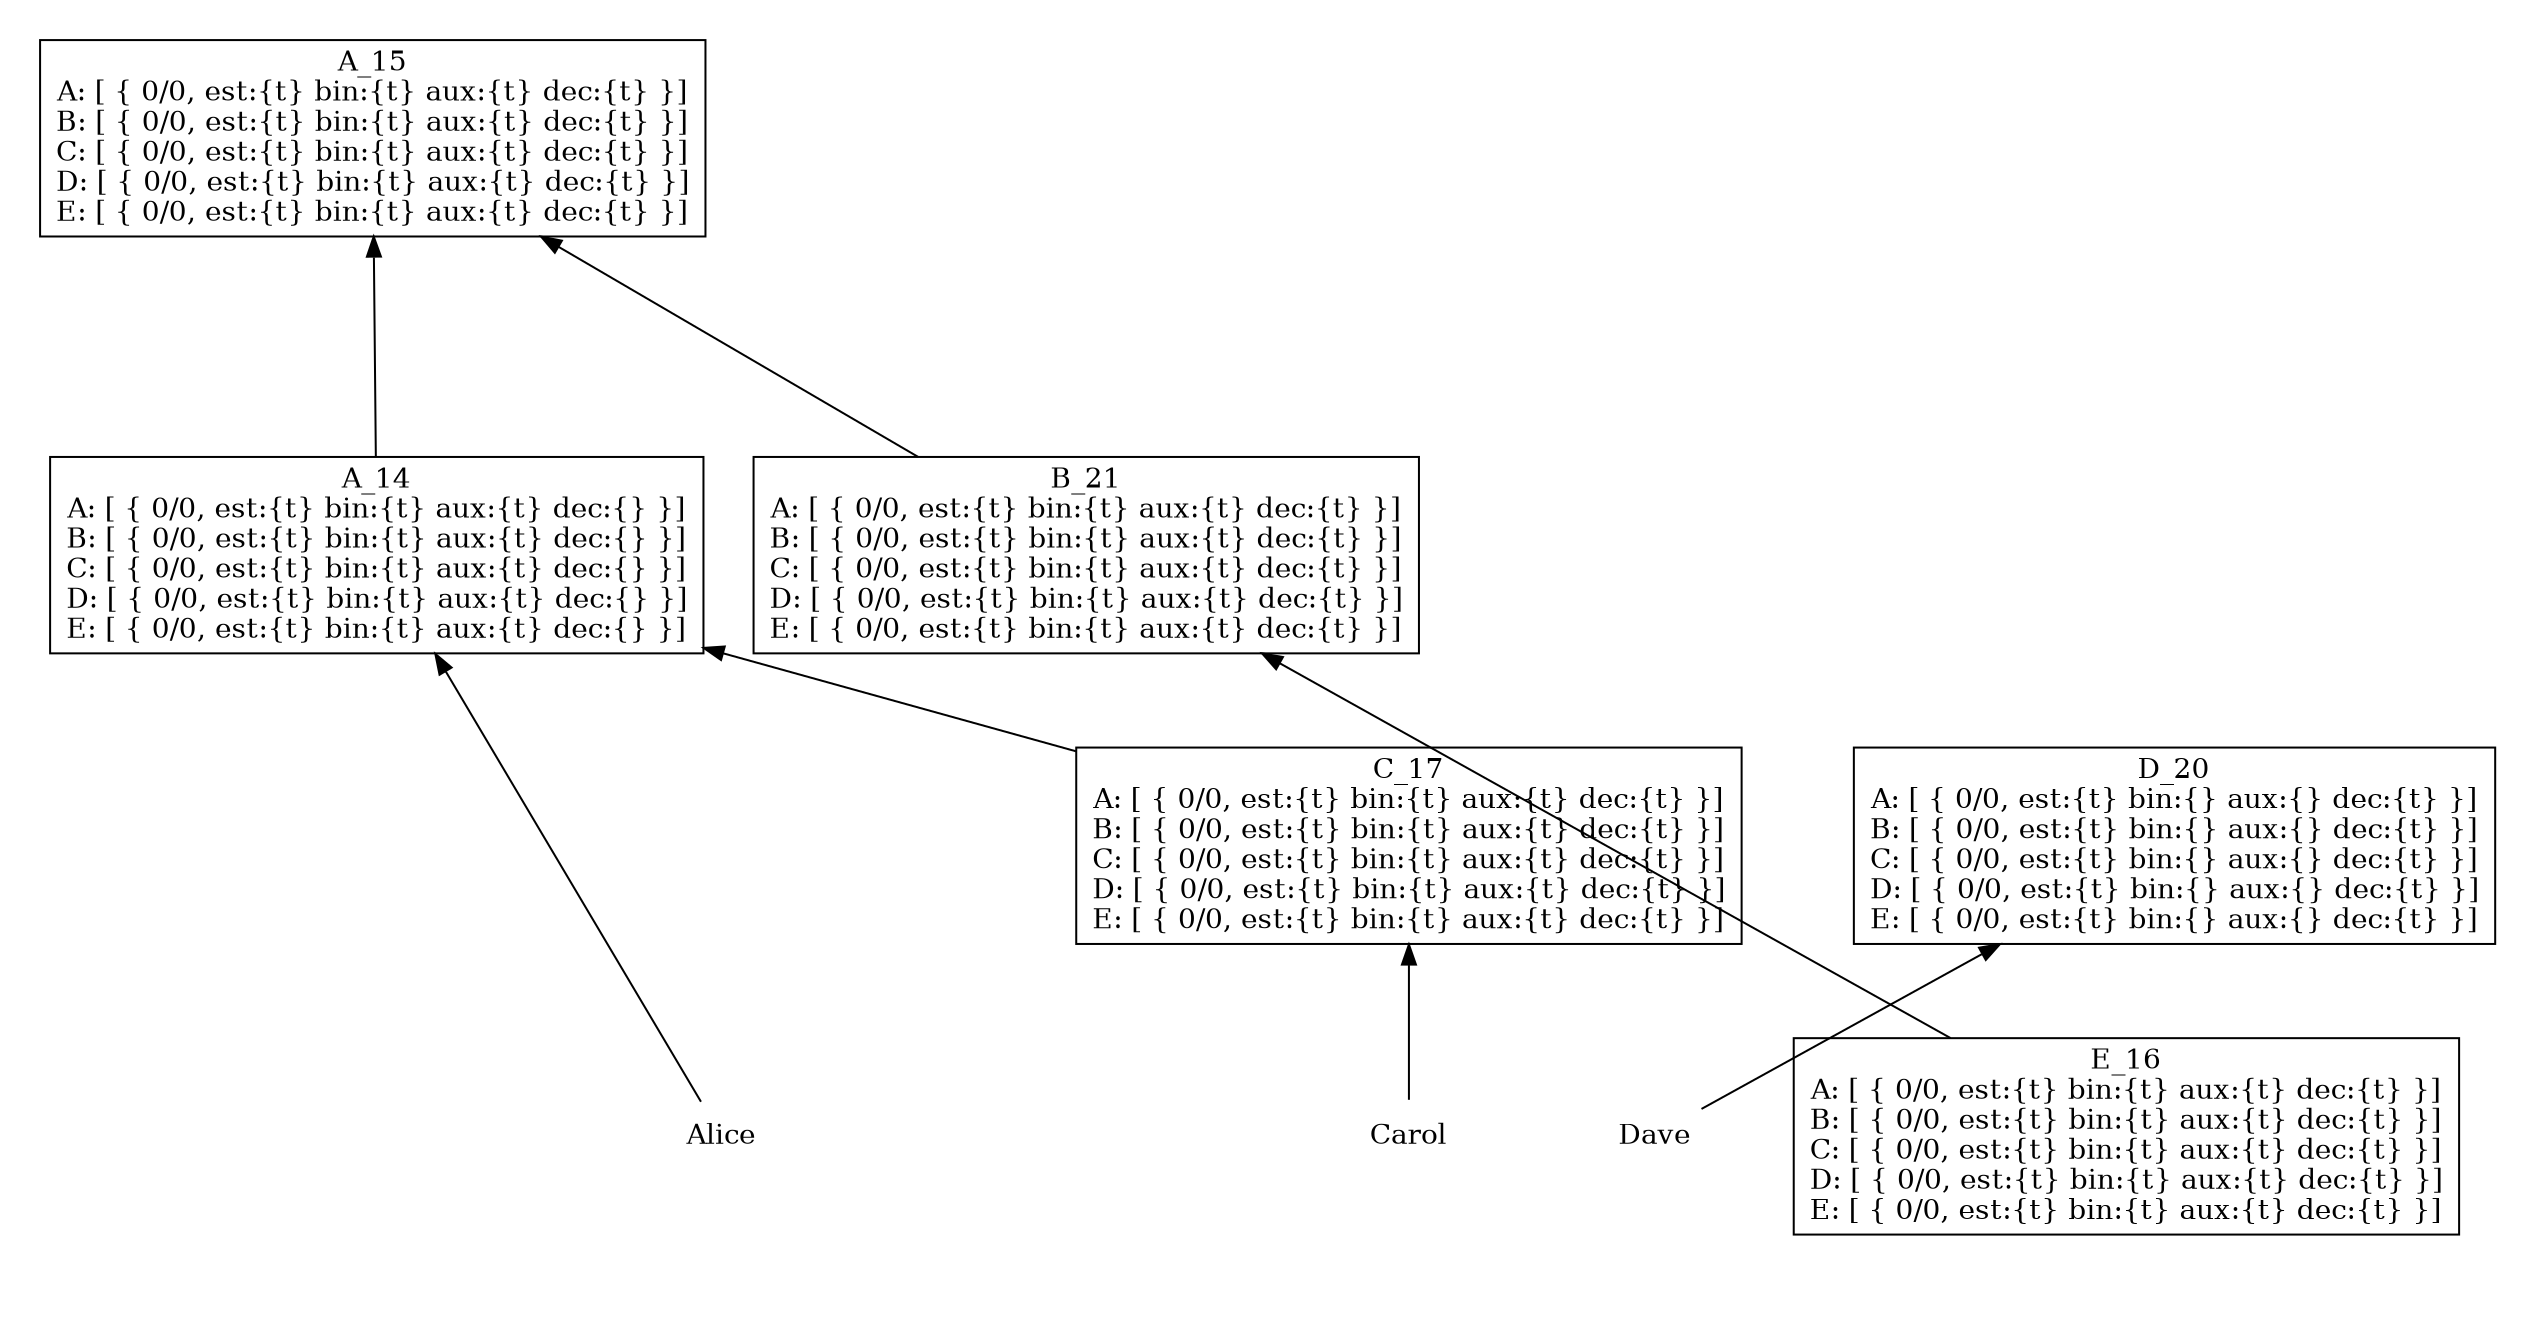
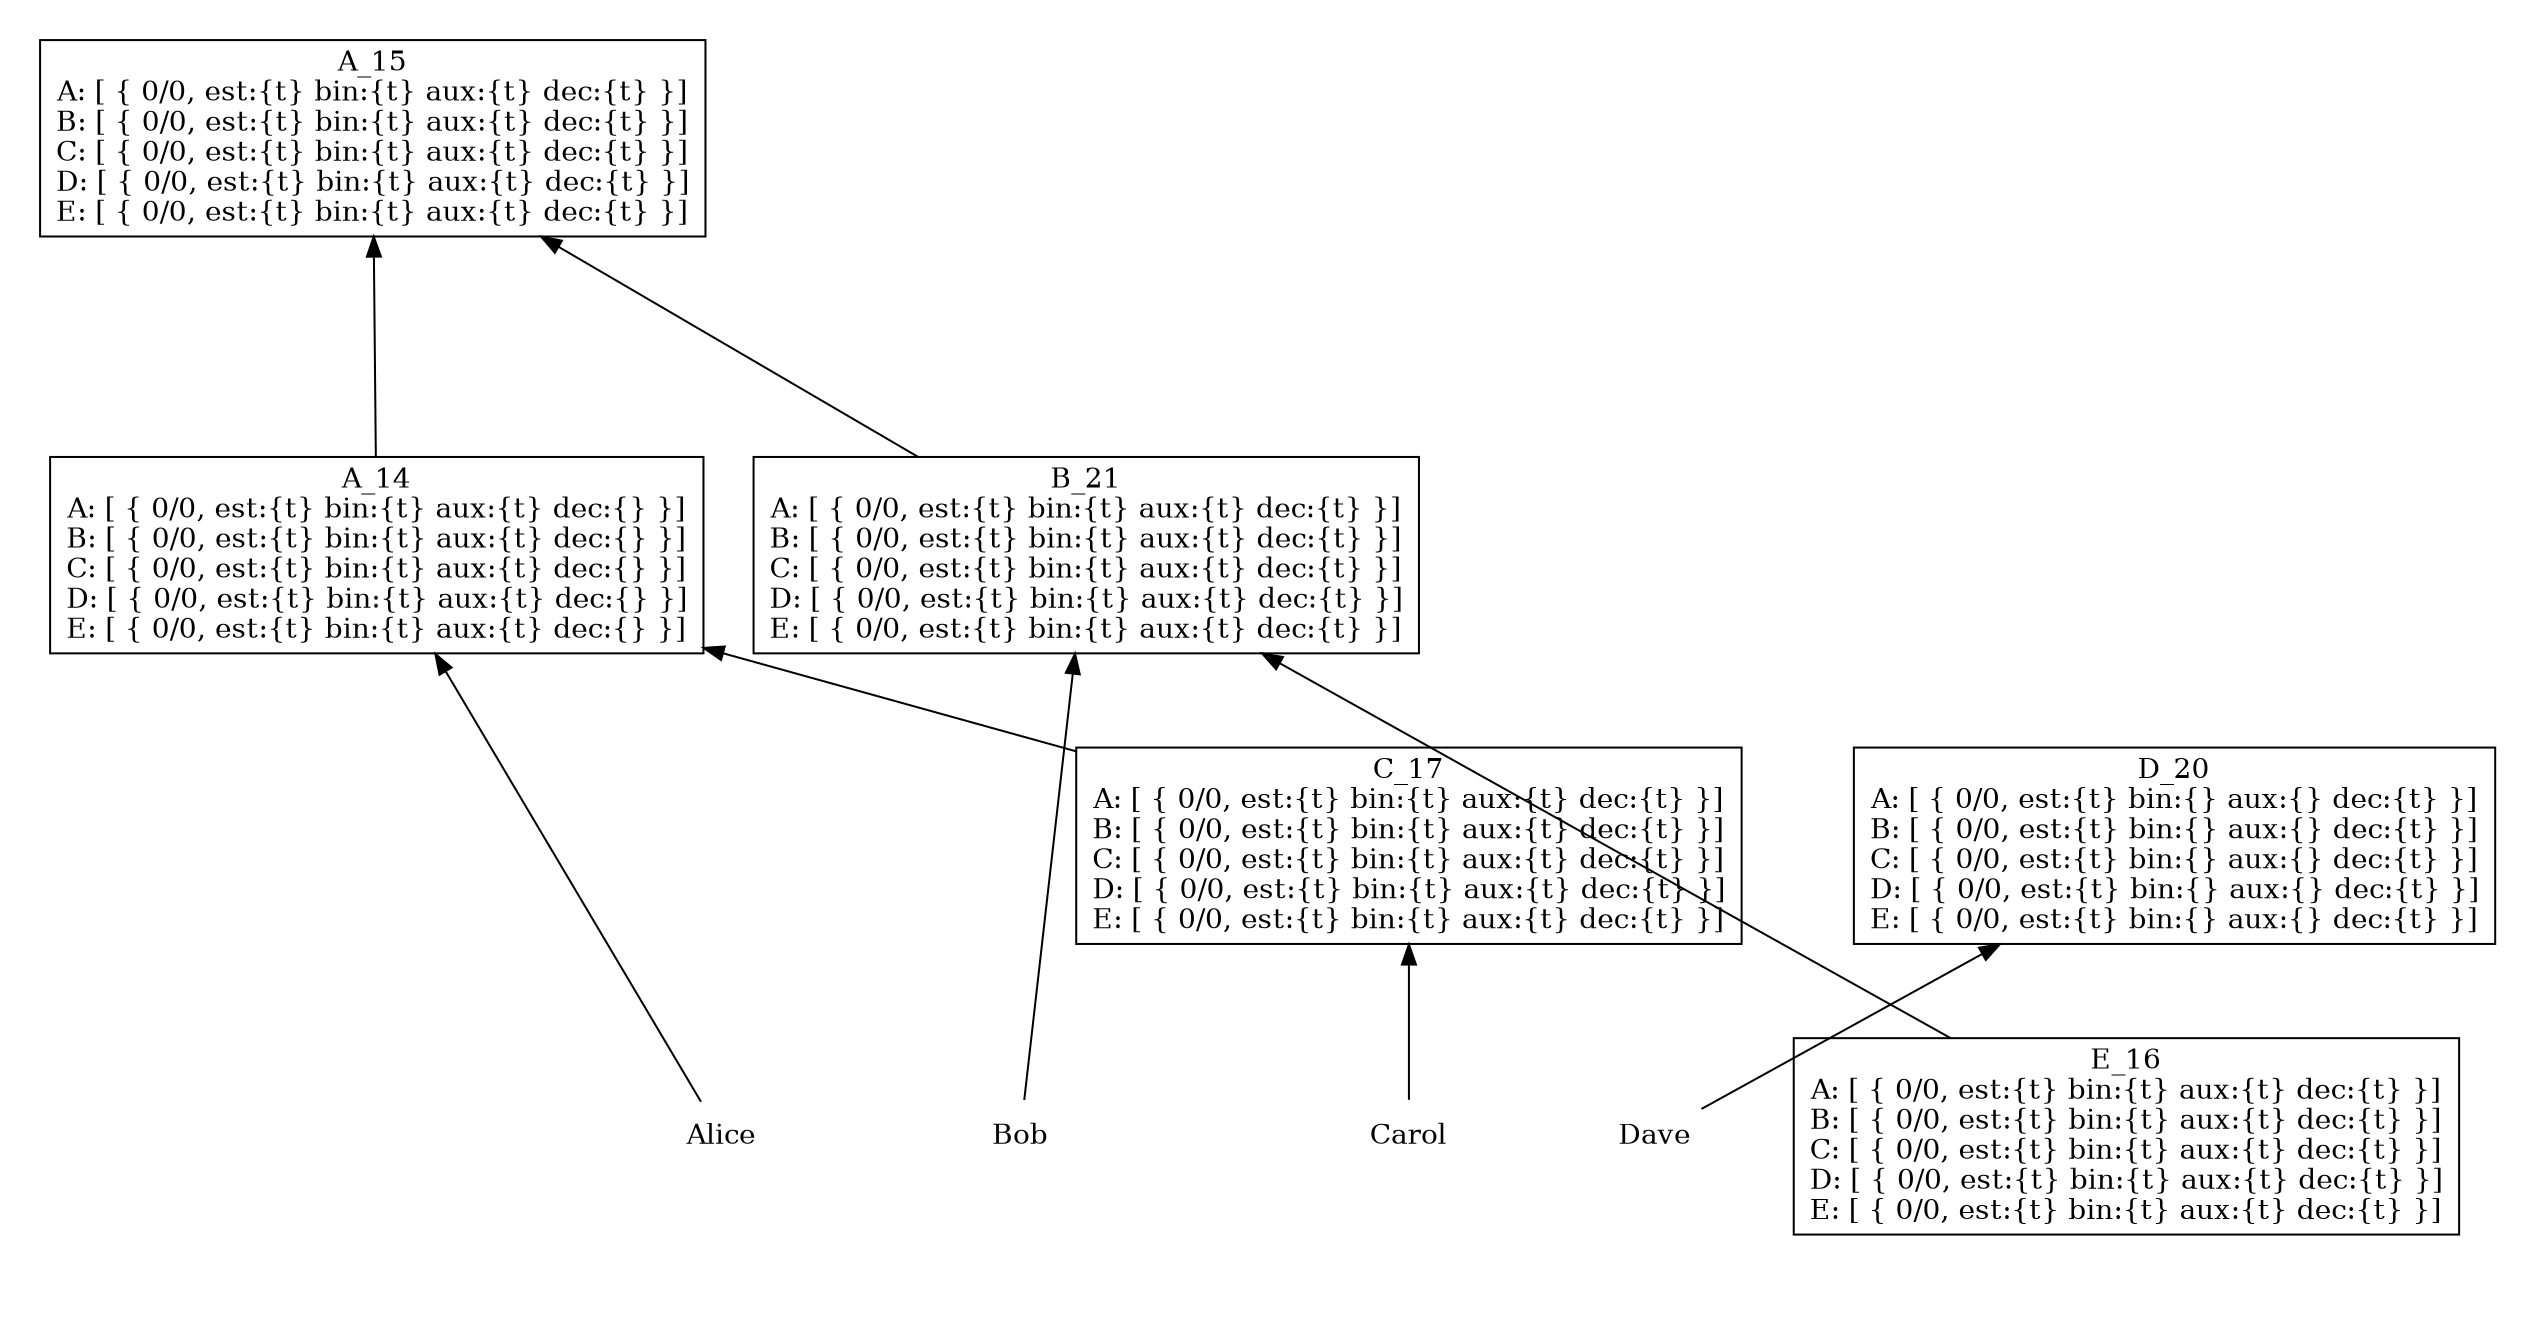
node "Bob": added
